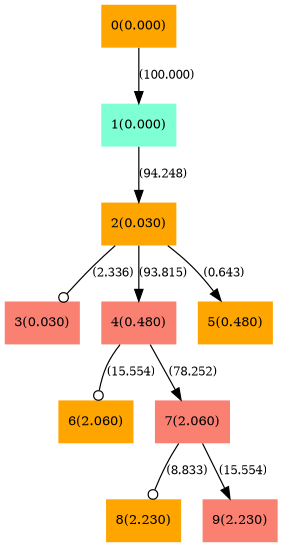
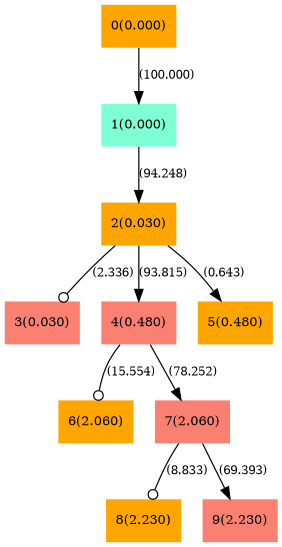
edge "7(2.060)" -> "9(2.230)": label "(15.554)" -> "(69.393)"
